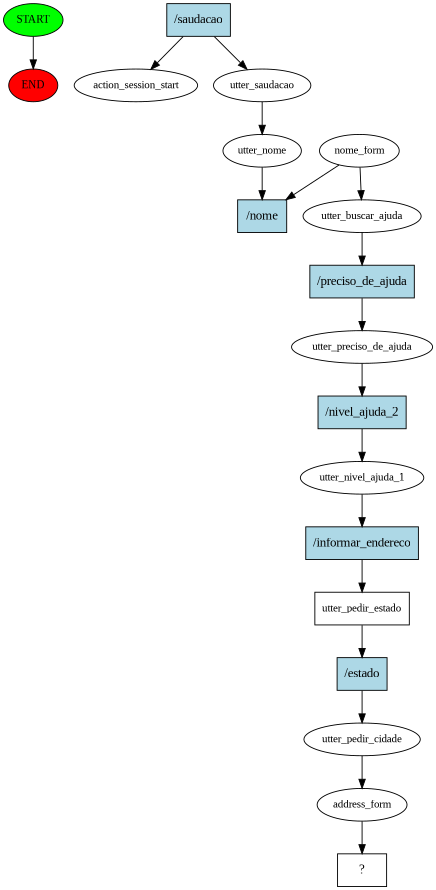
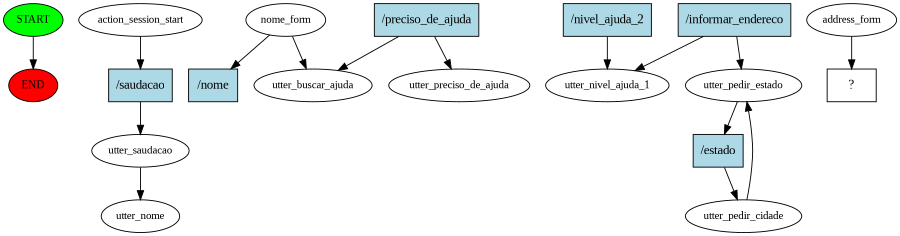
edge "/saudacao" -> "action_session_start": reversed
edge "utter_nome" -> "/nome": removed
edge "utter_buscar_ajuda" -> "/preciso_de_ajuda": reversed
edge "utter_preciso_de_ajuda" -> "/nivel_ajuda_2": removed
edge "utter_nivel_ajuda_1" -> "/informar_endereco": reversed
node "utter_pedir_estado": shape box -> ellipse
edge "utter_pedir_cidade" -> "address_form": now "utter_pedir_cidade" -> "utter_pedir_estado"
